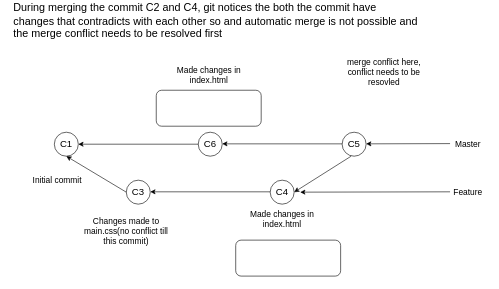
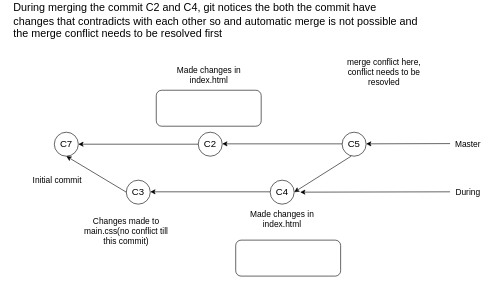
node "C1": label "C1" -> "C7"
node "C6": label "C6" -> "C2"
node "Feature": label "Feature" -> "During"
